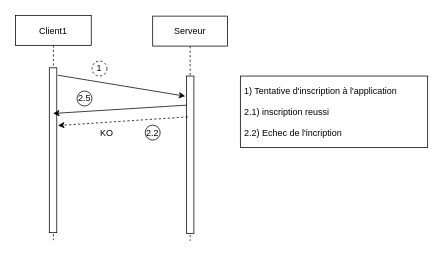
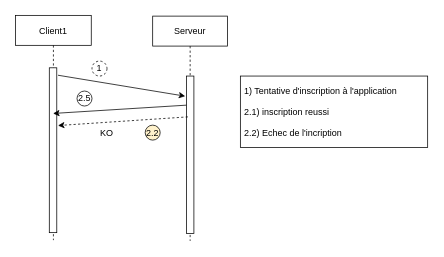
node "2.2": fillcolor #ffffff -> #fff2cc
